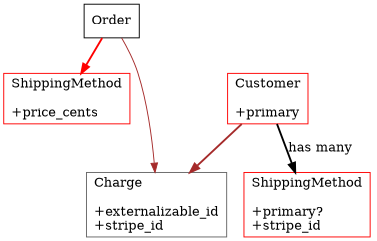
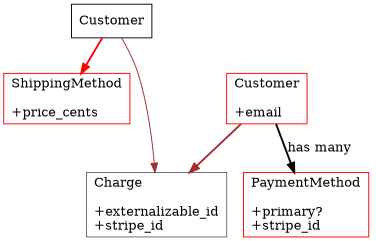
node "Order": label "Order" -> "Customer"
node "Customer +primary": label "Customer +primary" -> "Customer +email"
node "ShippingMethod +primary? +stripe_id": label "ShippingMethod +primary? +stripe_id" -> "PaymentMethod +primary? +stripe_id"
